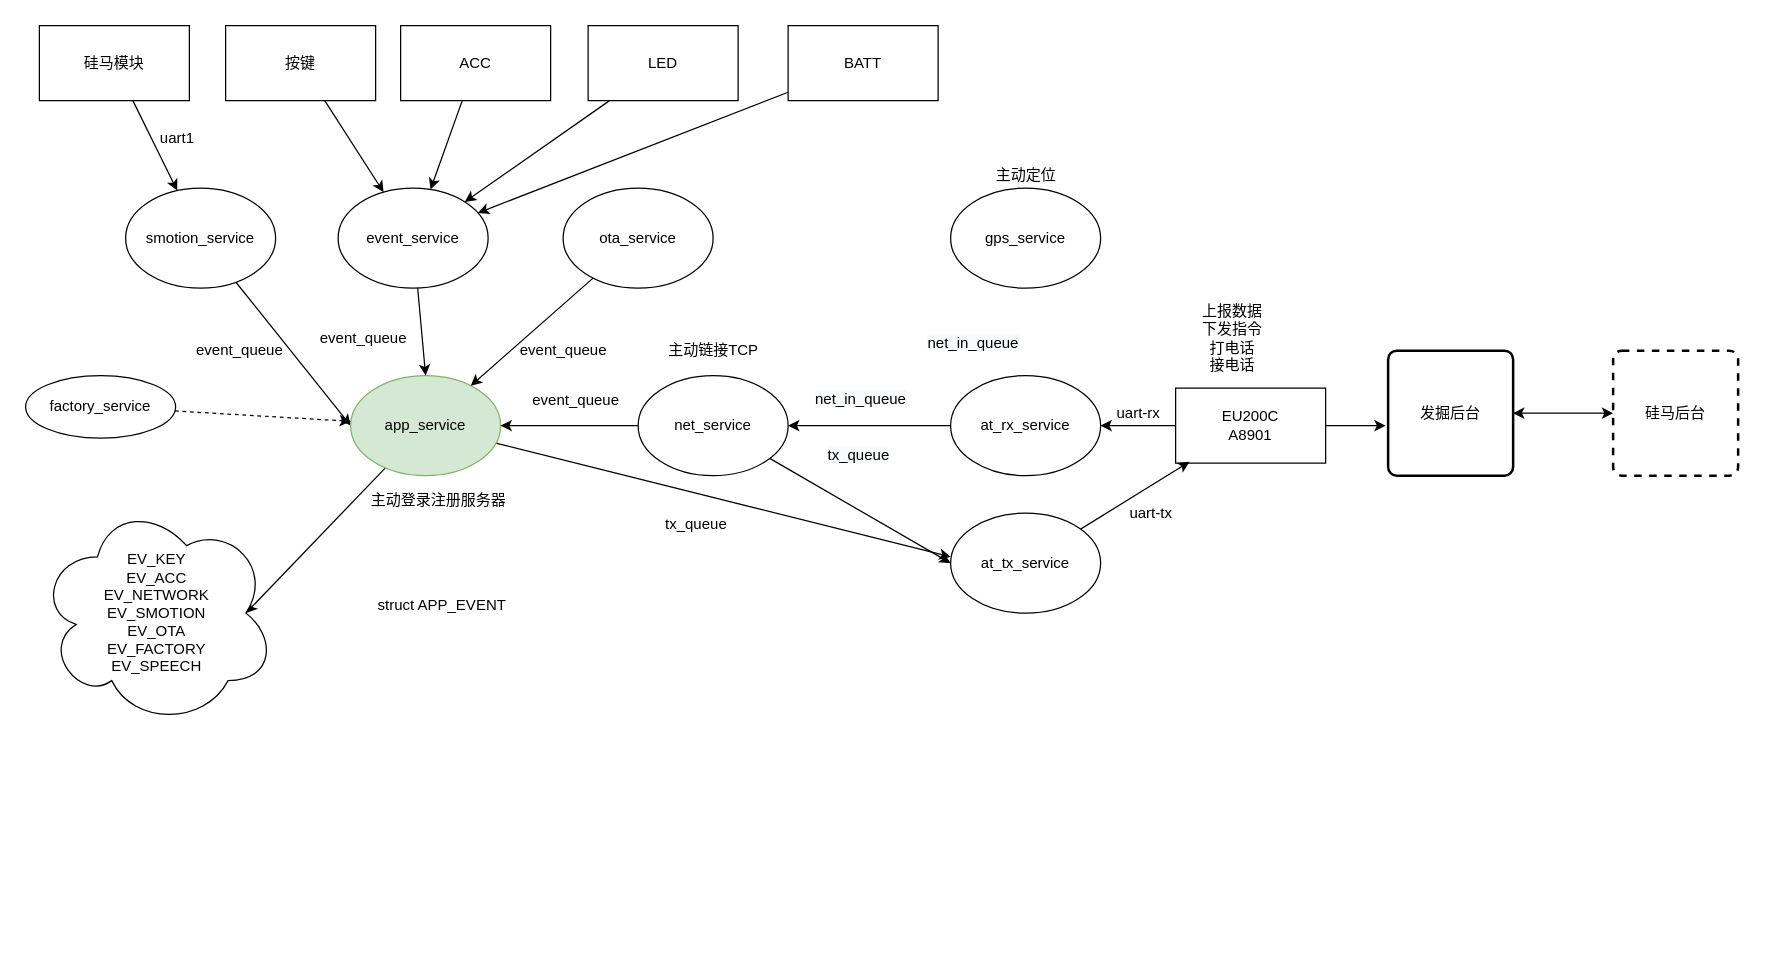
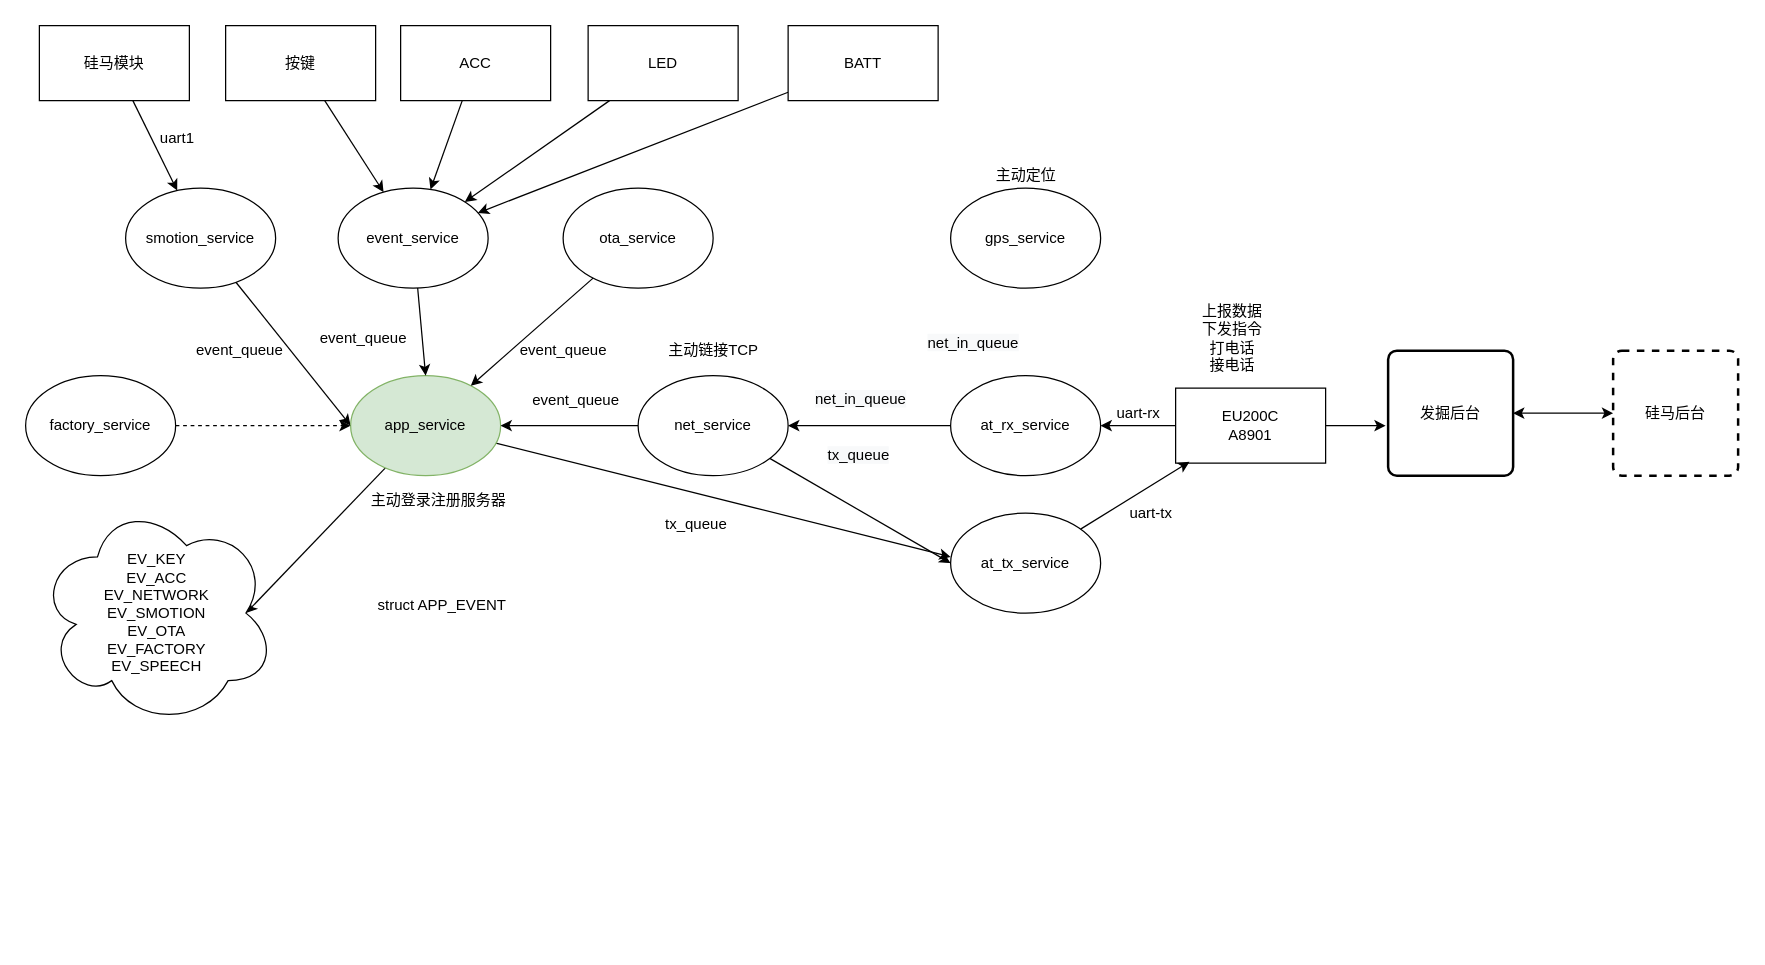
node "factory_service": size 150x63 -> 150x100
